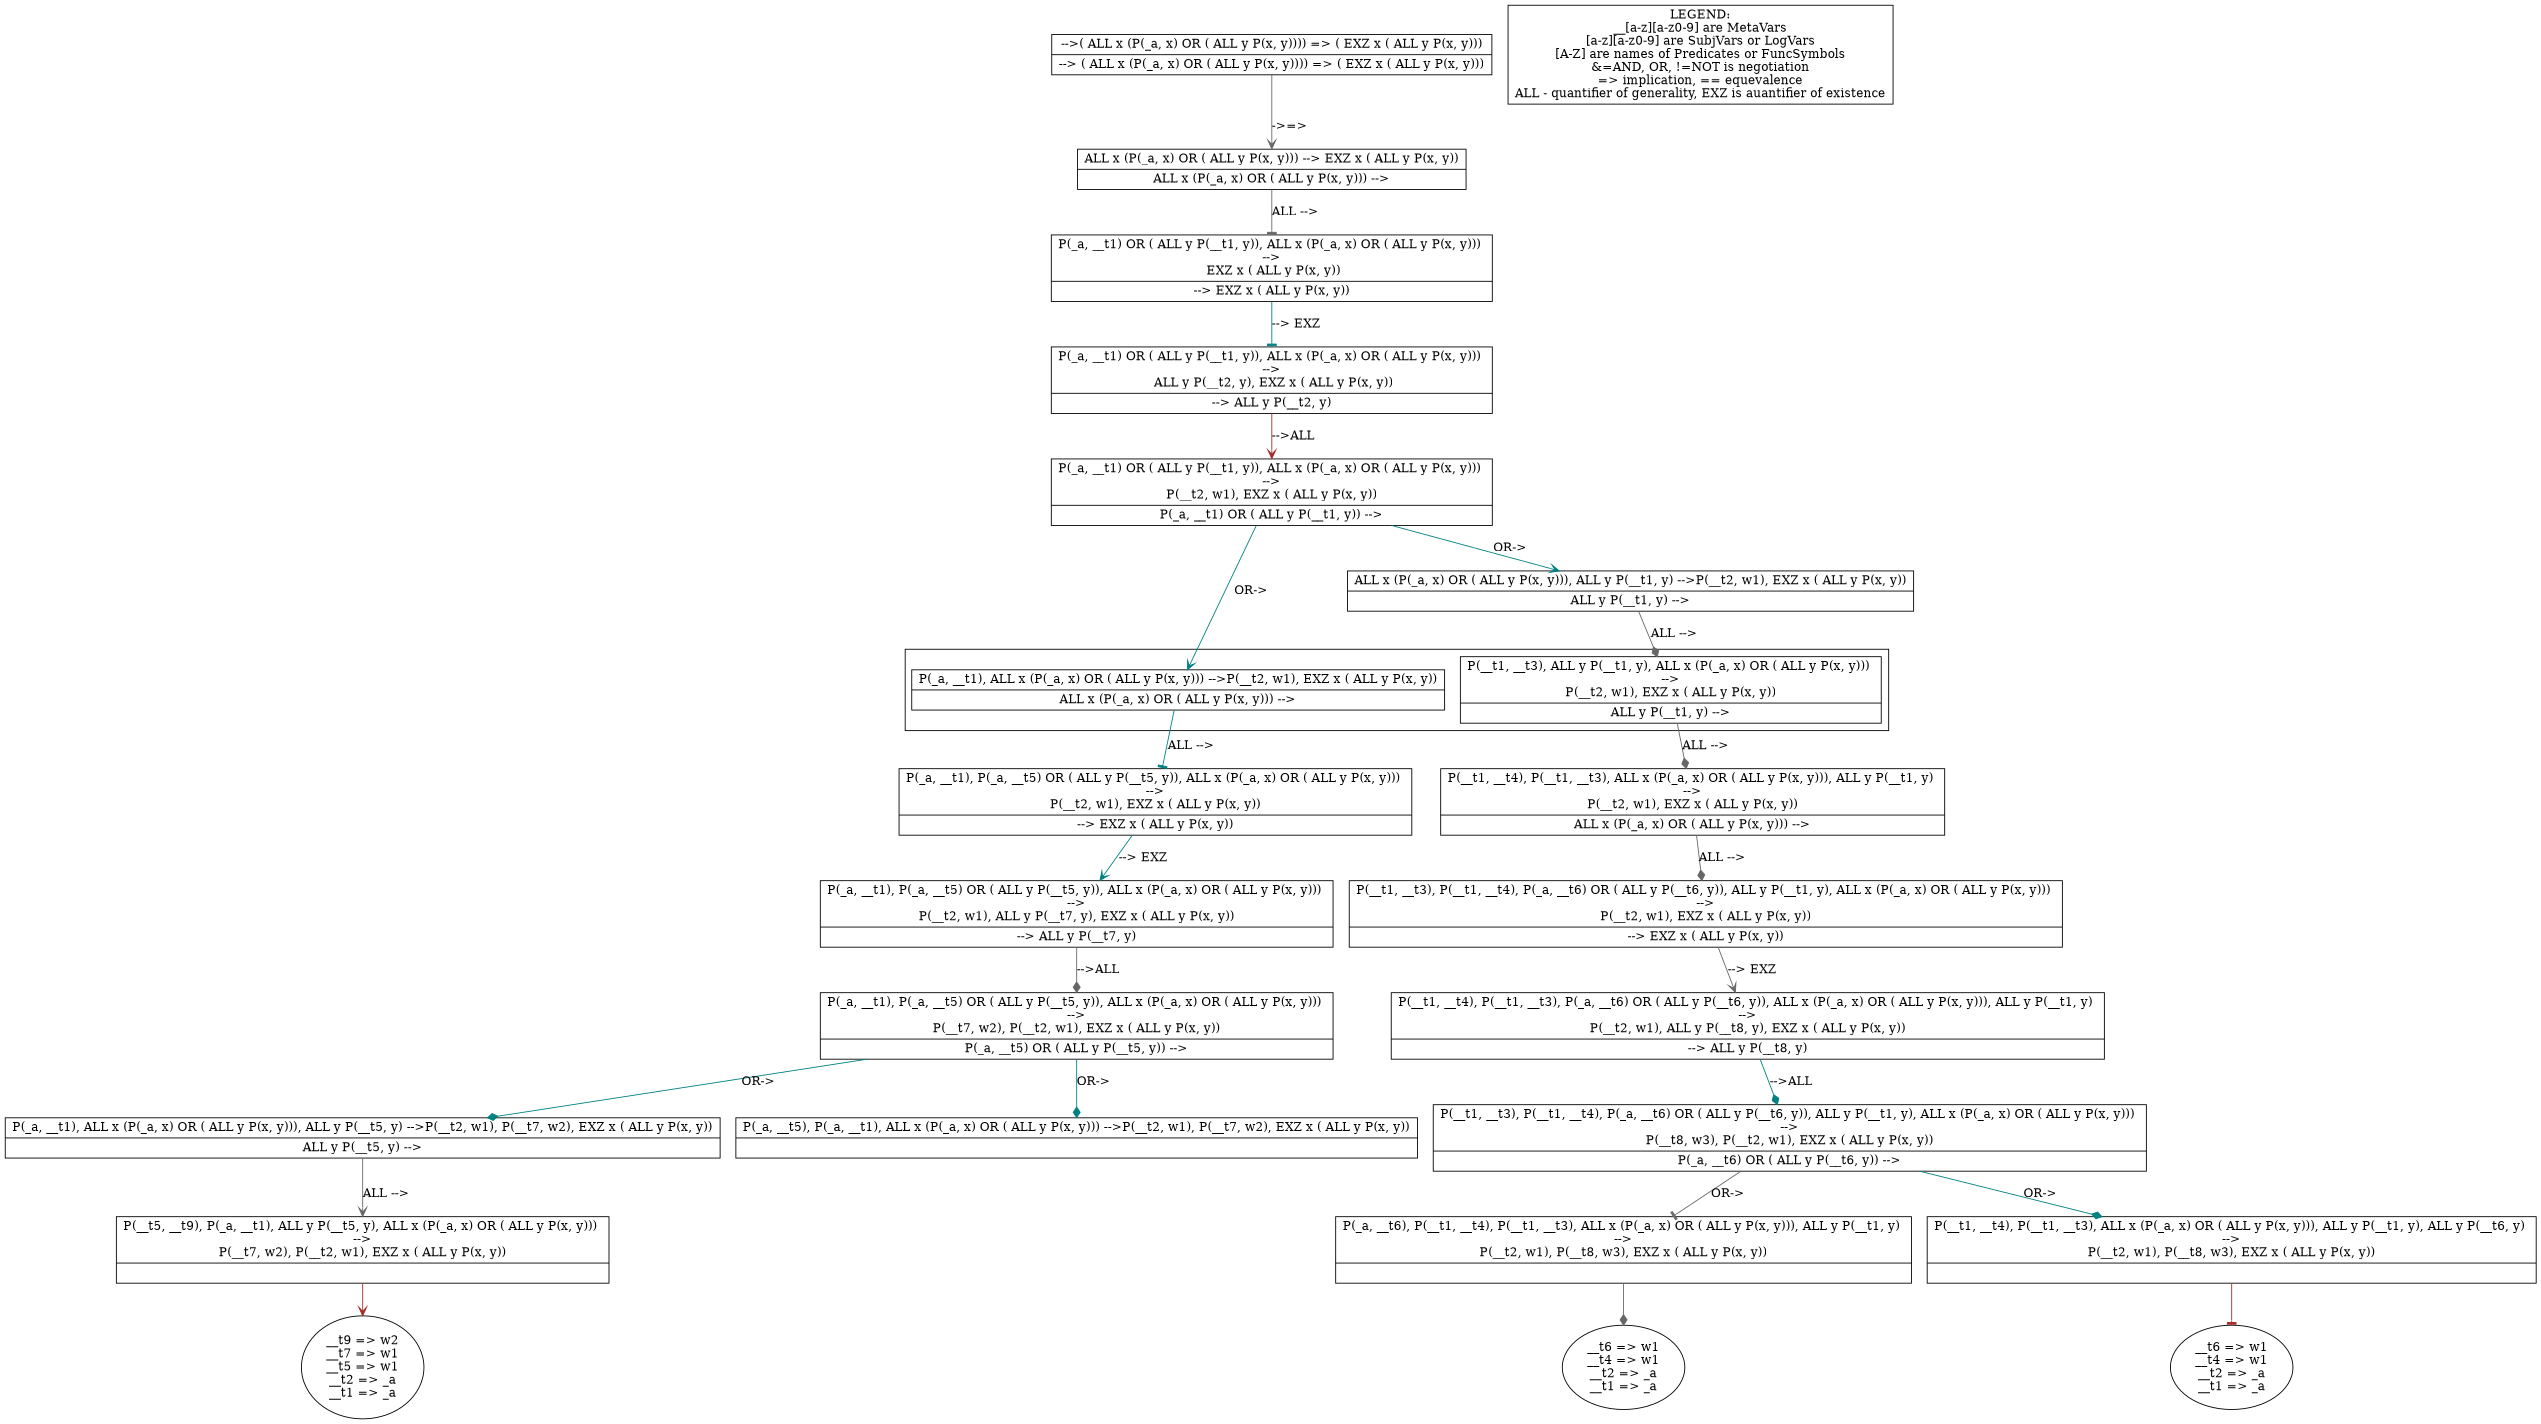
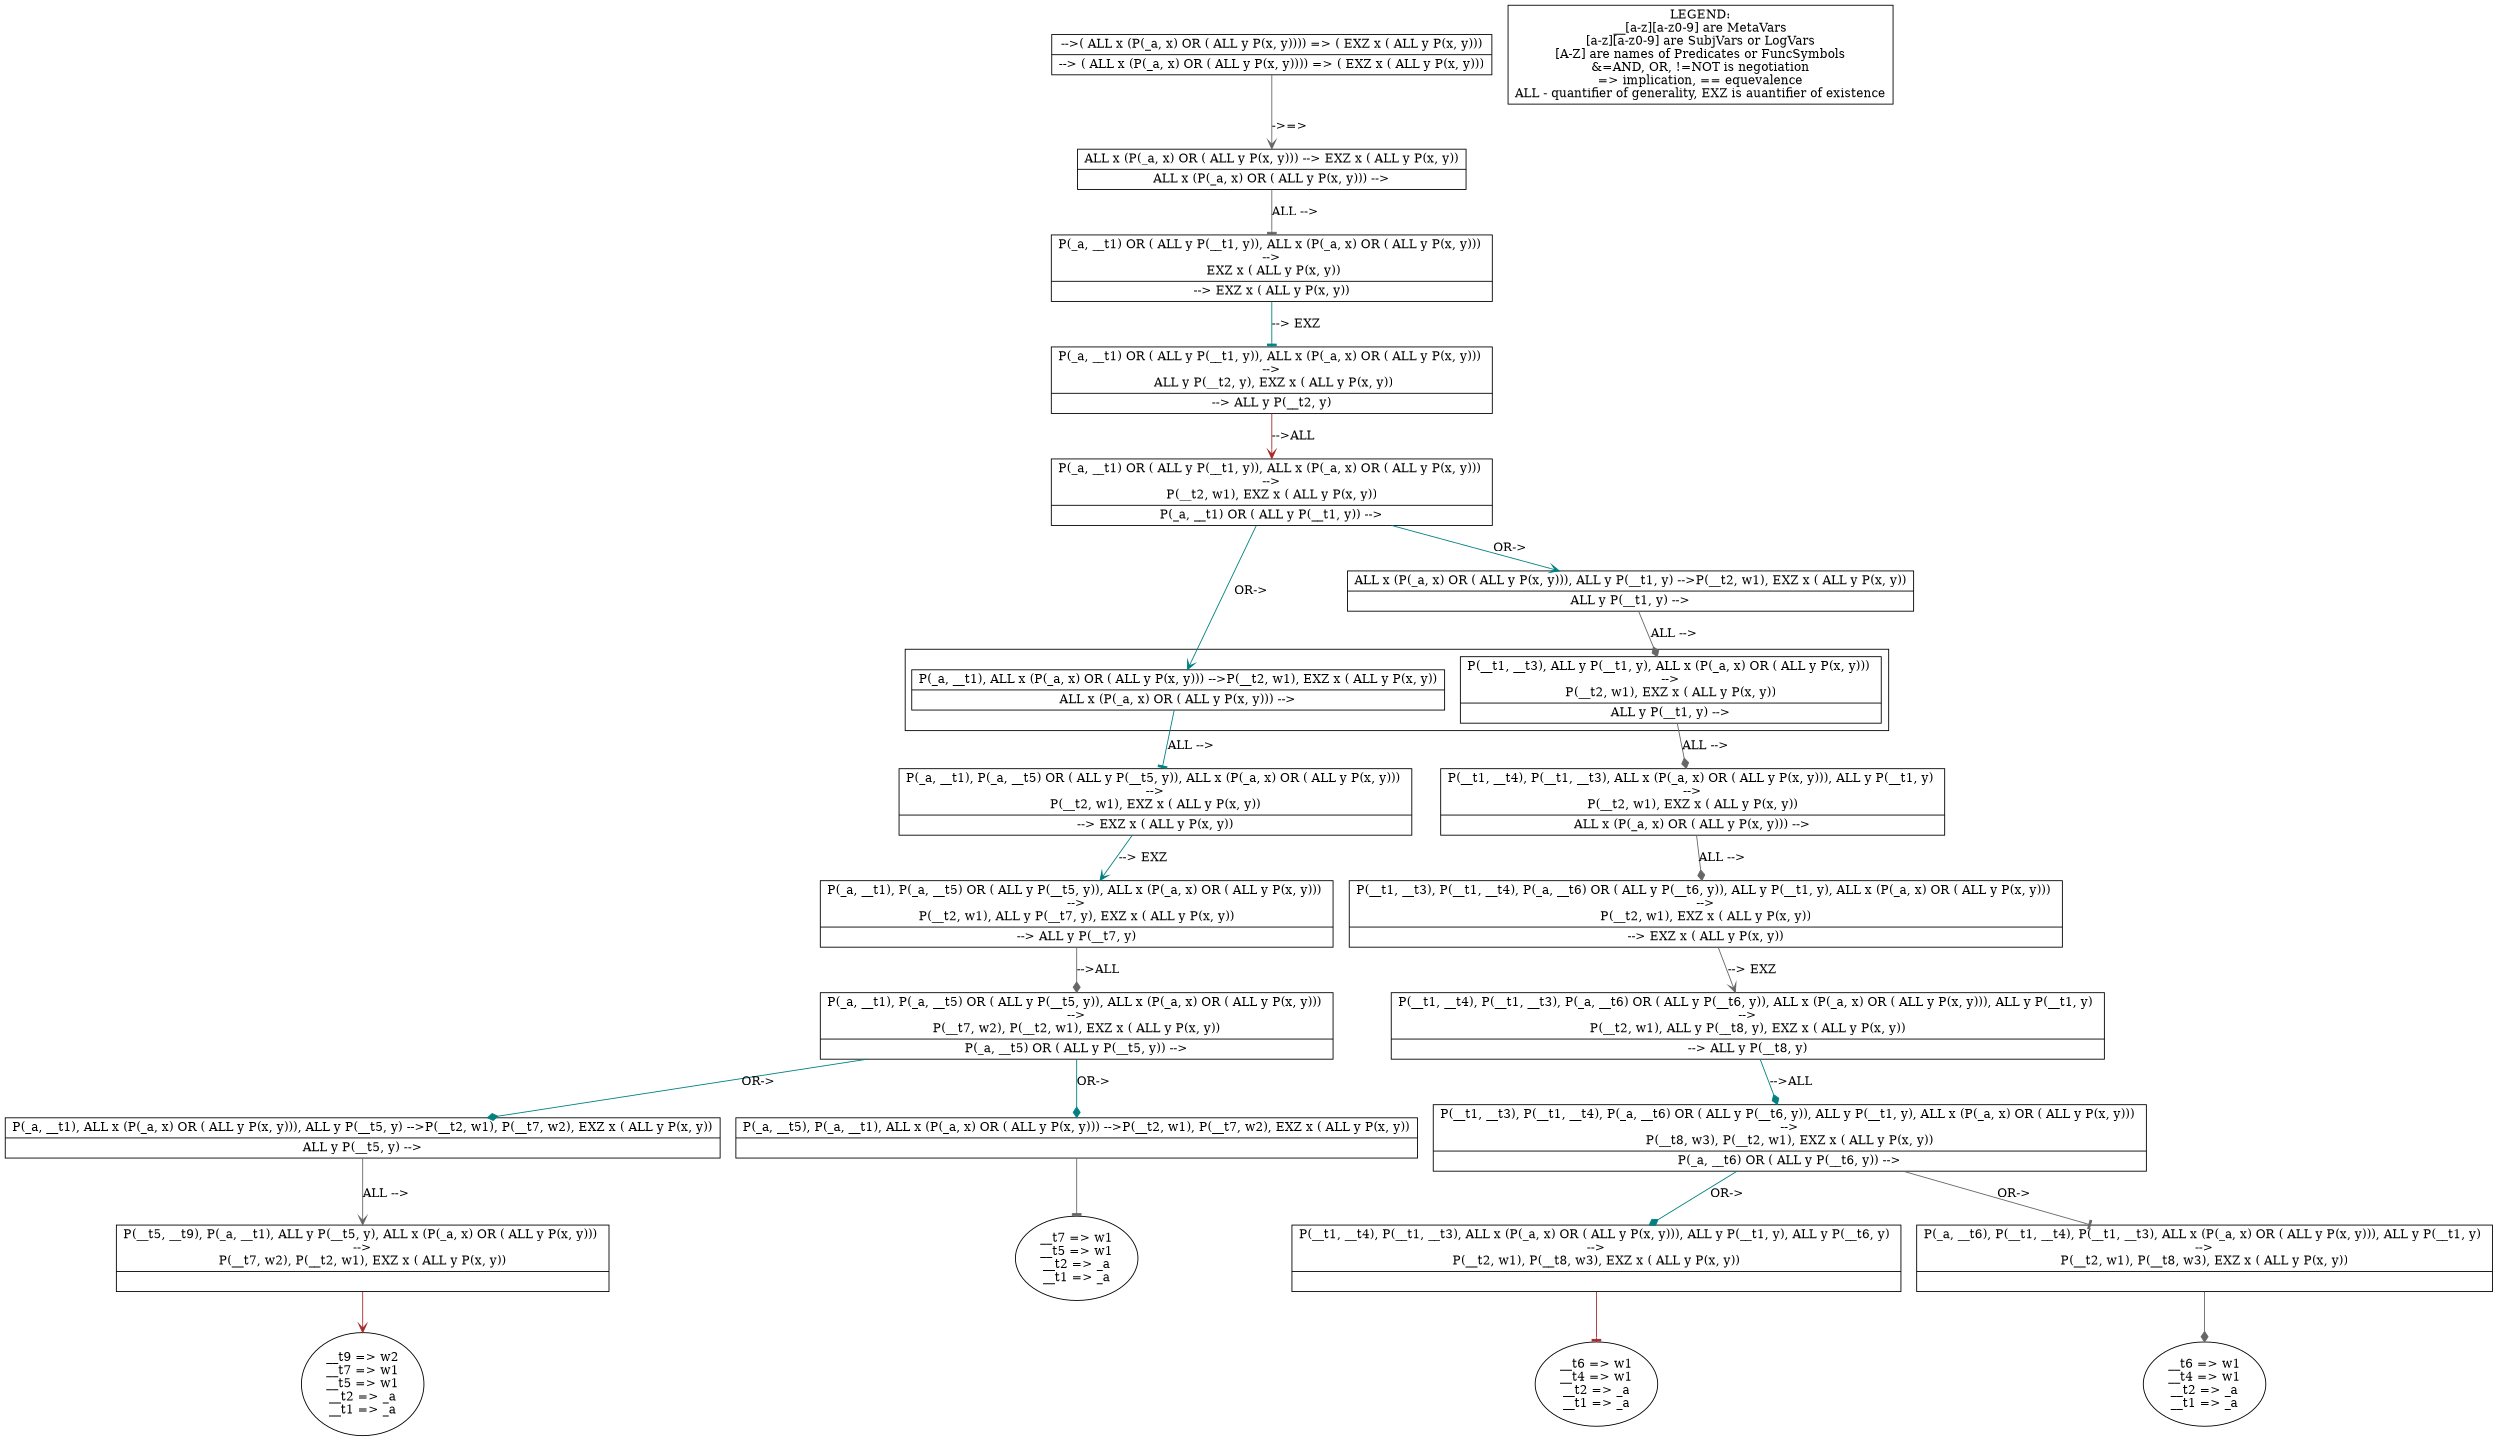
node "__t7 => w1 __t5 => w1 __t2 => _a __t1 => _a": added
